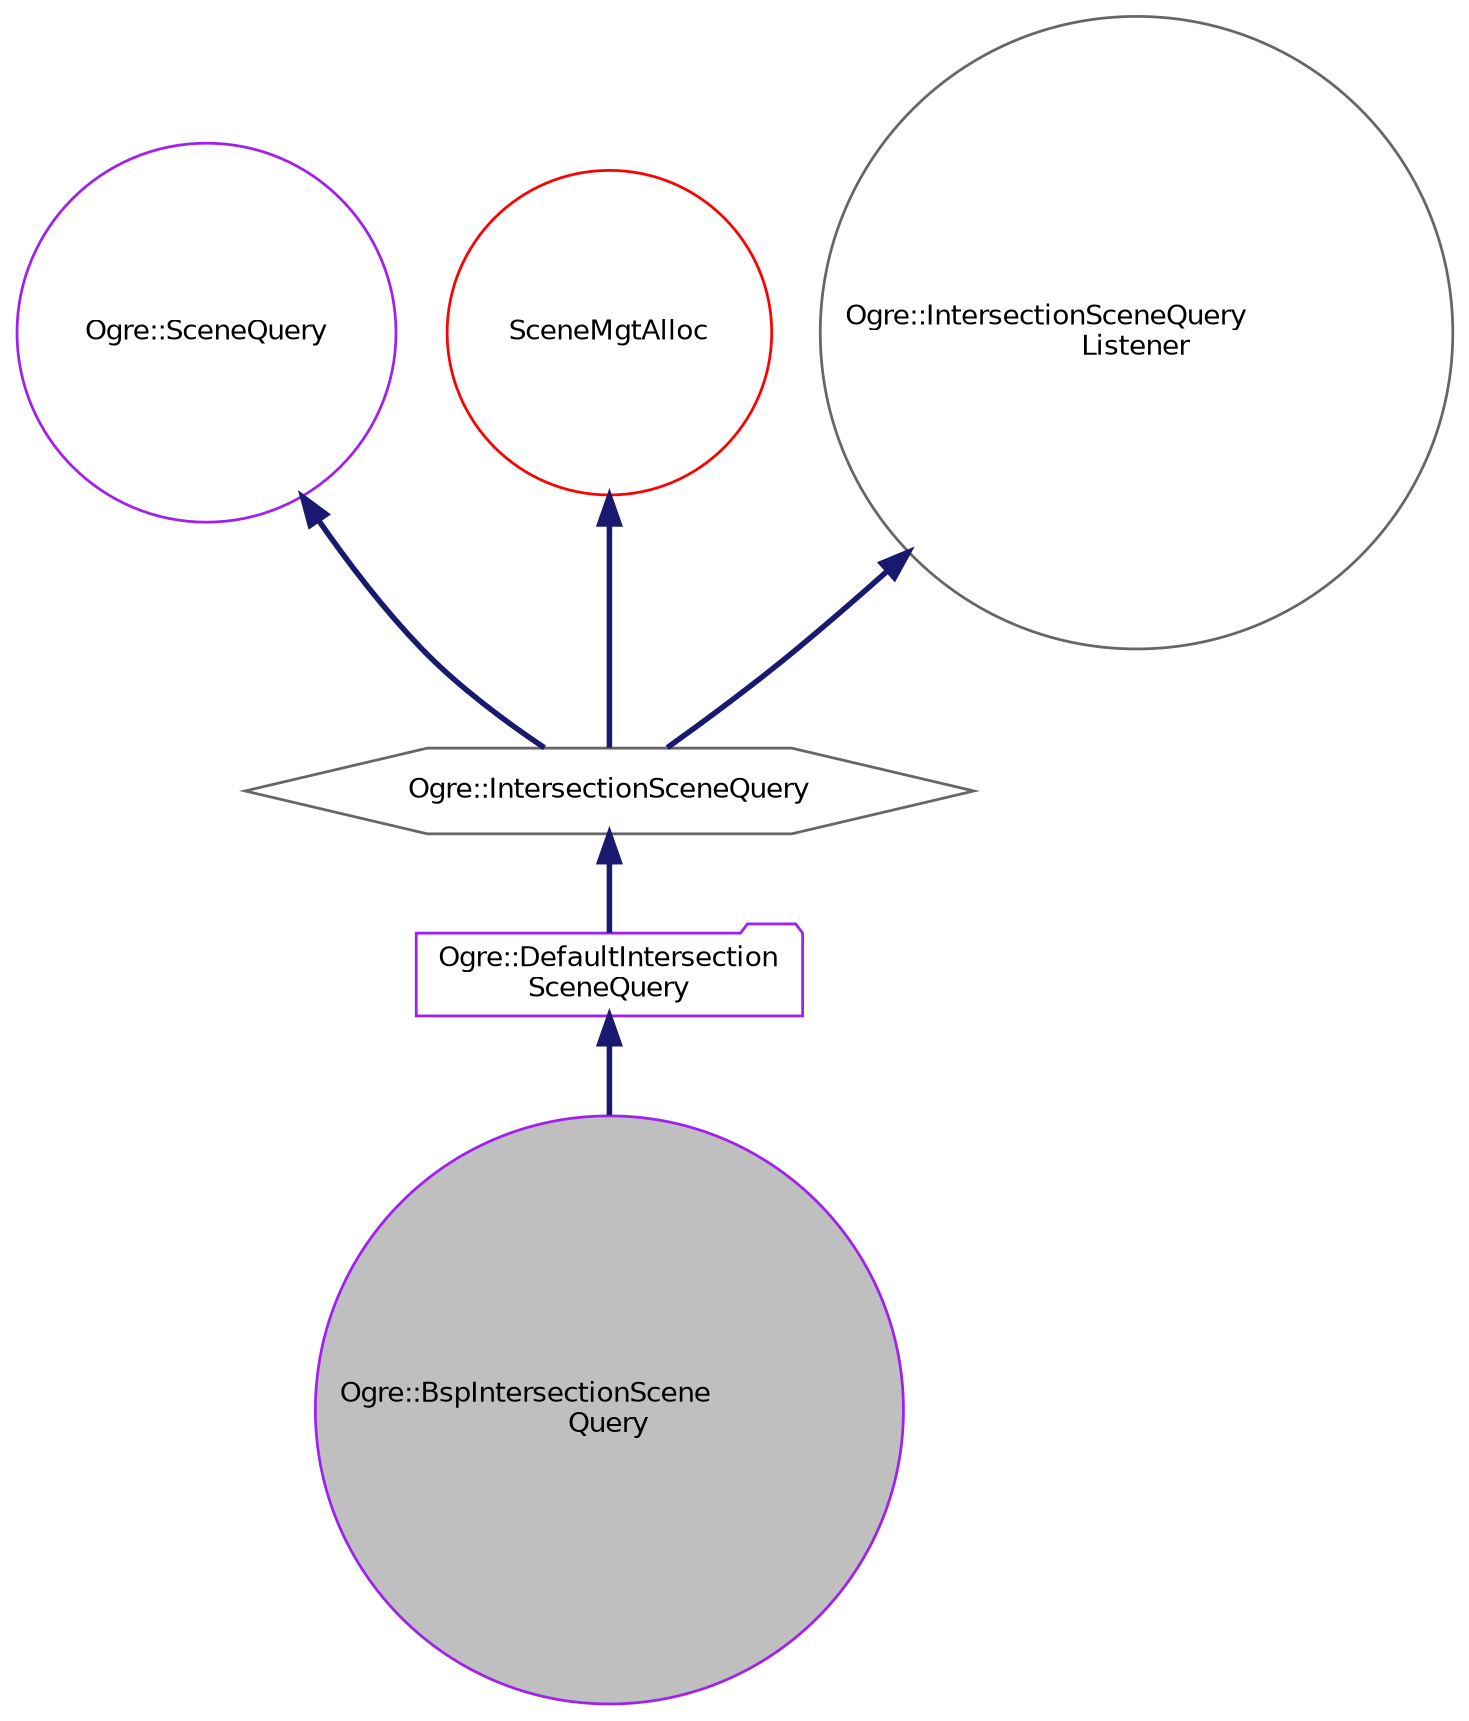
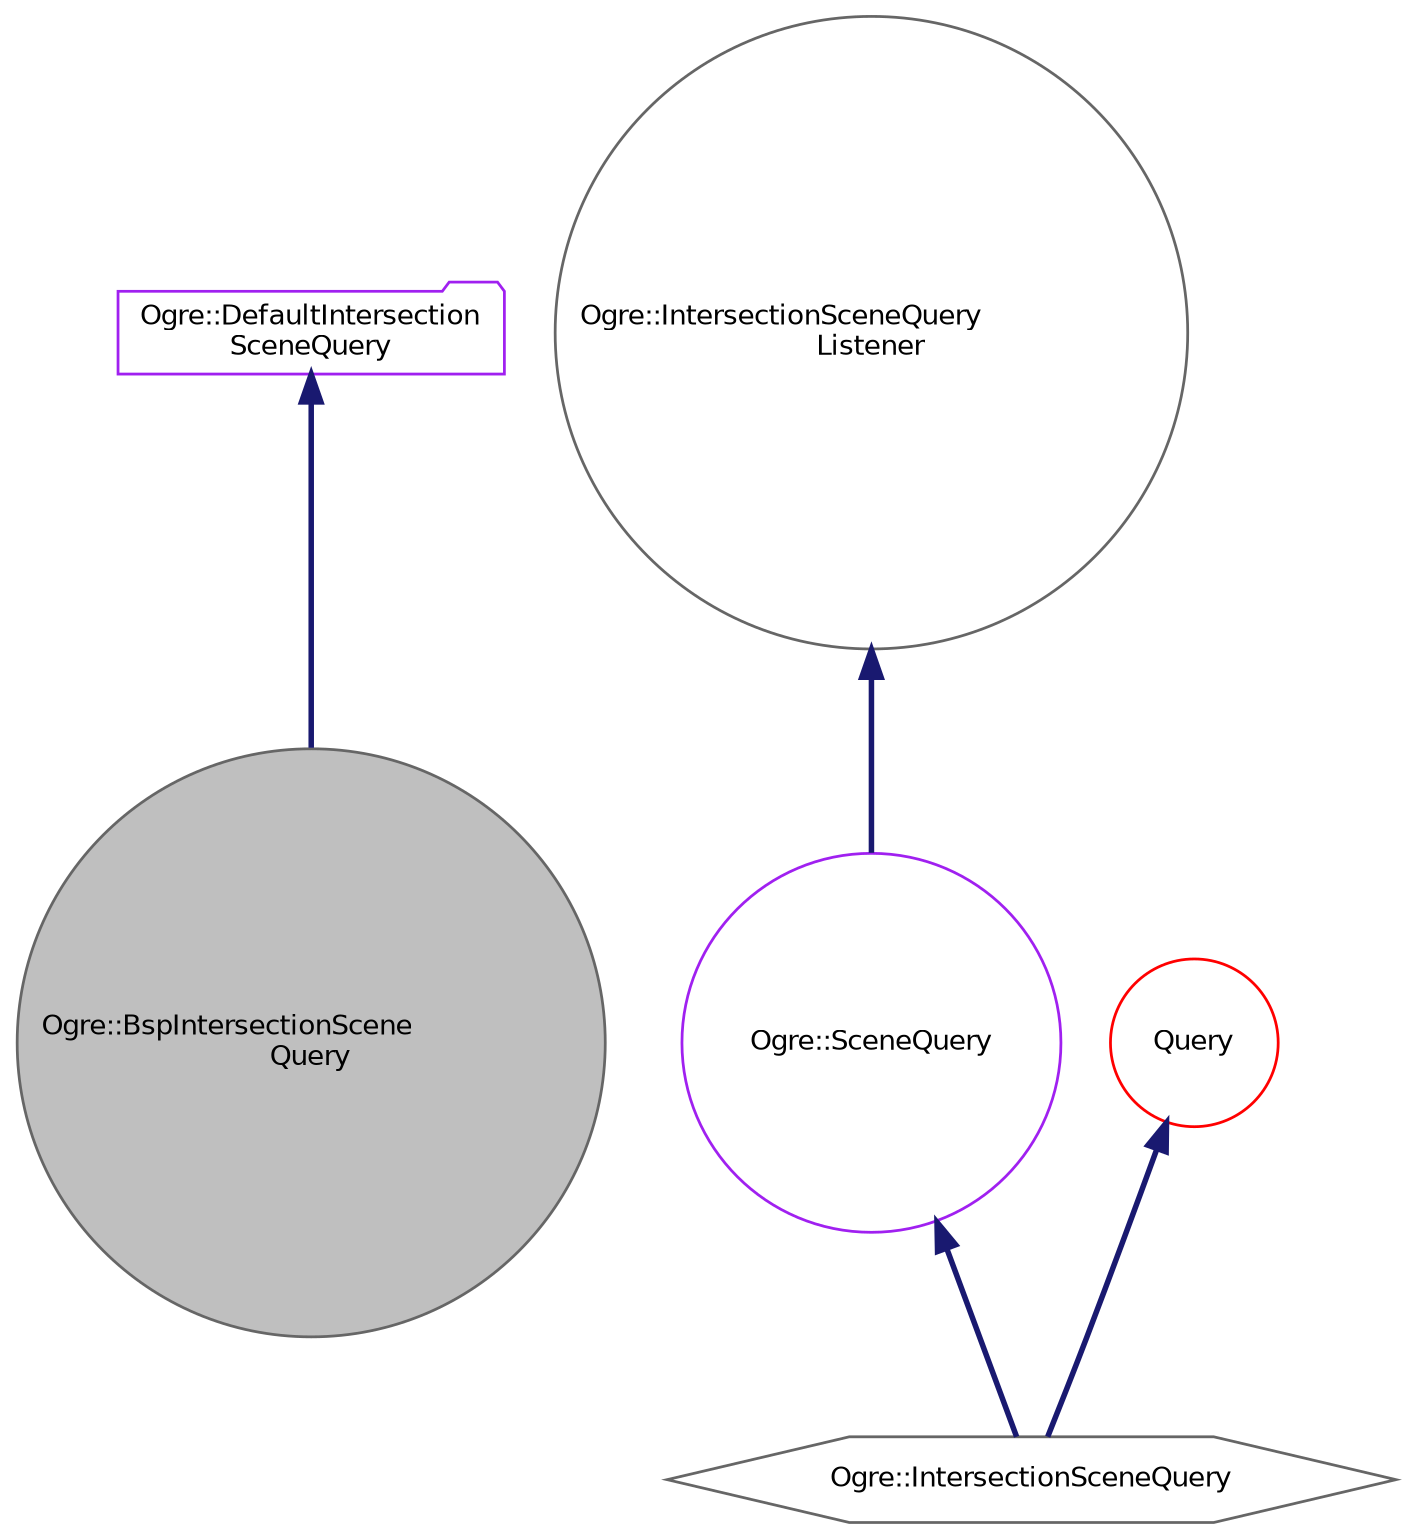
node "SceneMgtAlloc": label "SceneMgtAlloc" -> "Query"
edge "Ogre::IntersectionSceneQuery" -> "Ogre::IntersectionSceneQuery Listener": now "Ogre::SceneQuery" -> "Ogre::IntersectionSceneQuery Listener"
edge "Ogre::DefaultIntersection SceneQuery" -> "Ogre::IntersectionSceneQuery": removed
node "Ogre::BspIntersectionScene Query": color purple -> gray40
